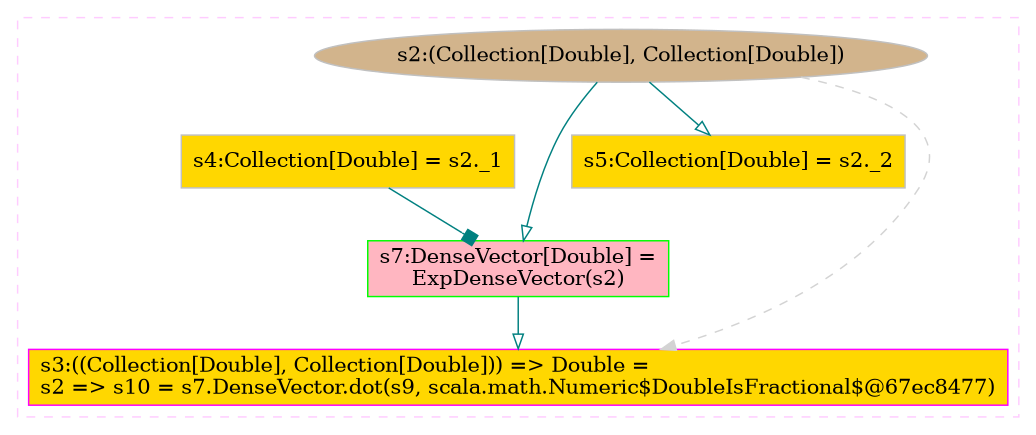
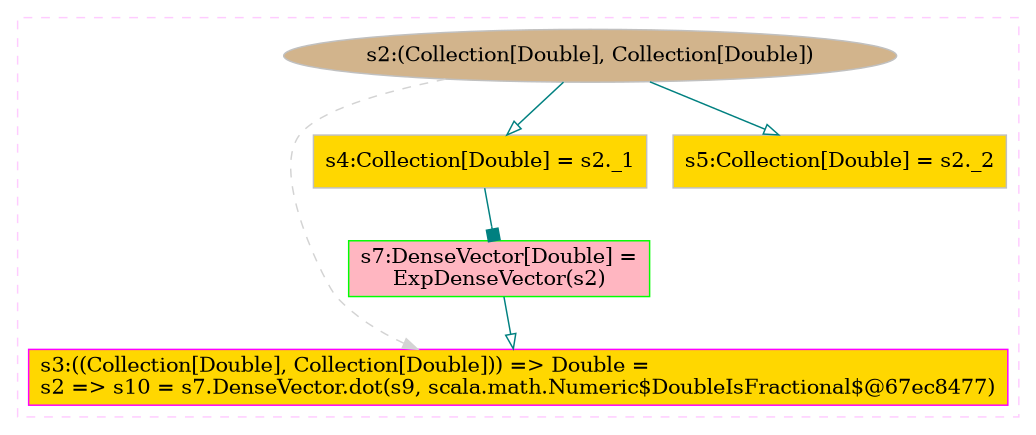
edge "s2:(Collection[Double], Collection[Double])" -> "s7:DenseVector[Double] = ExpDenseVector(s2)": now "s2:(Collection[Double], Collection[Double])" -> "s4:Collection[Double] = s2._1"
